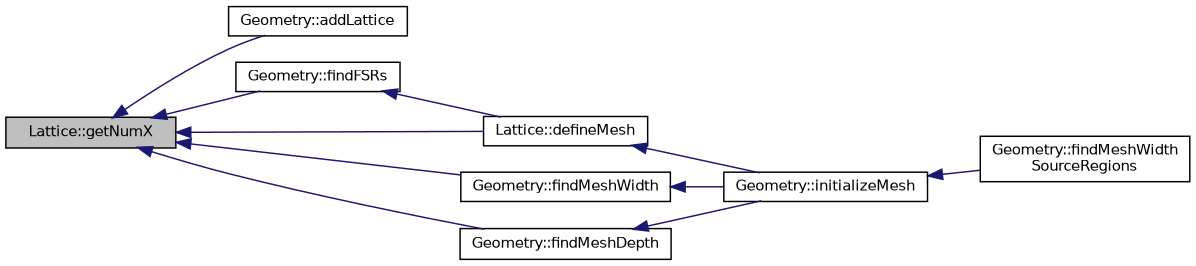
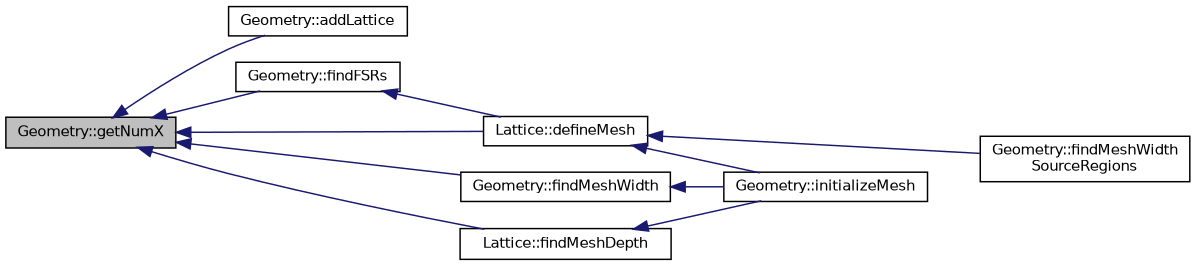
node "Lattice::getNumX": label "Lattice::getNumX" -> "Geometry::getNumX"
edge "Geometry::findMeshWidth SourceRegions" -> "Geometry::initializeMesh": now "Geometry::findMeshWidth SourceRegions" -> "Lattice::defineMesh"
node "Geometry::findMeshDepth": label "Geometry::findMeshDepth" -> "Lattice::findMeshDepth"
